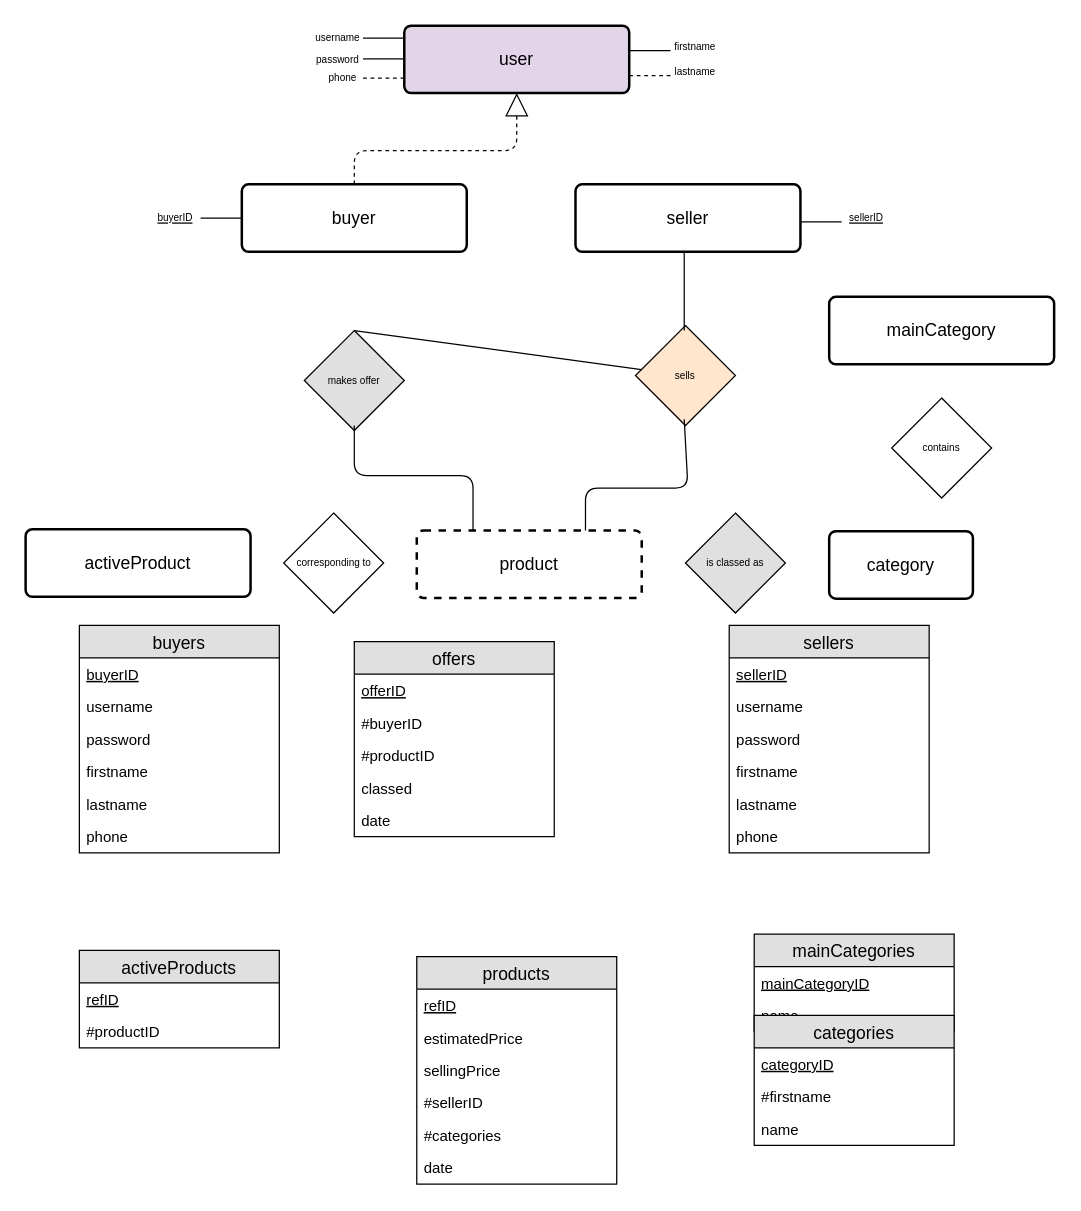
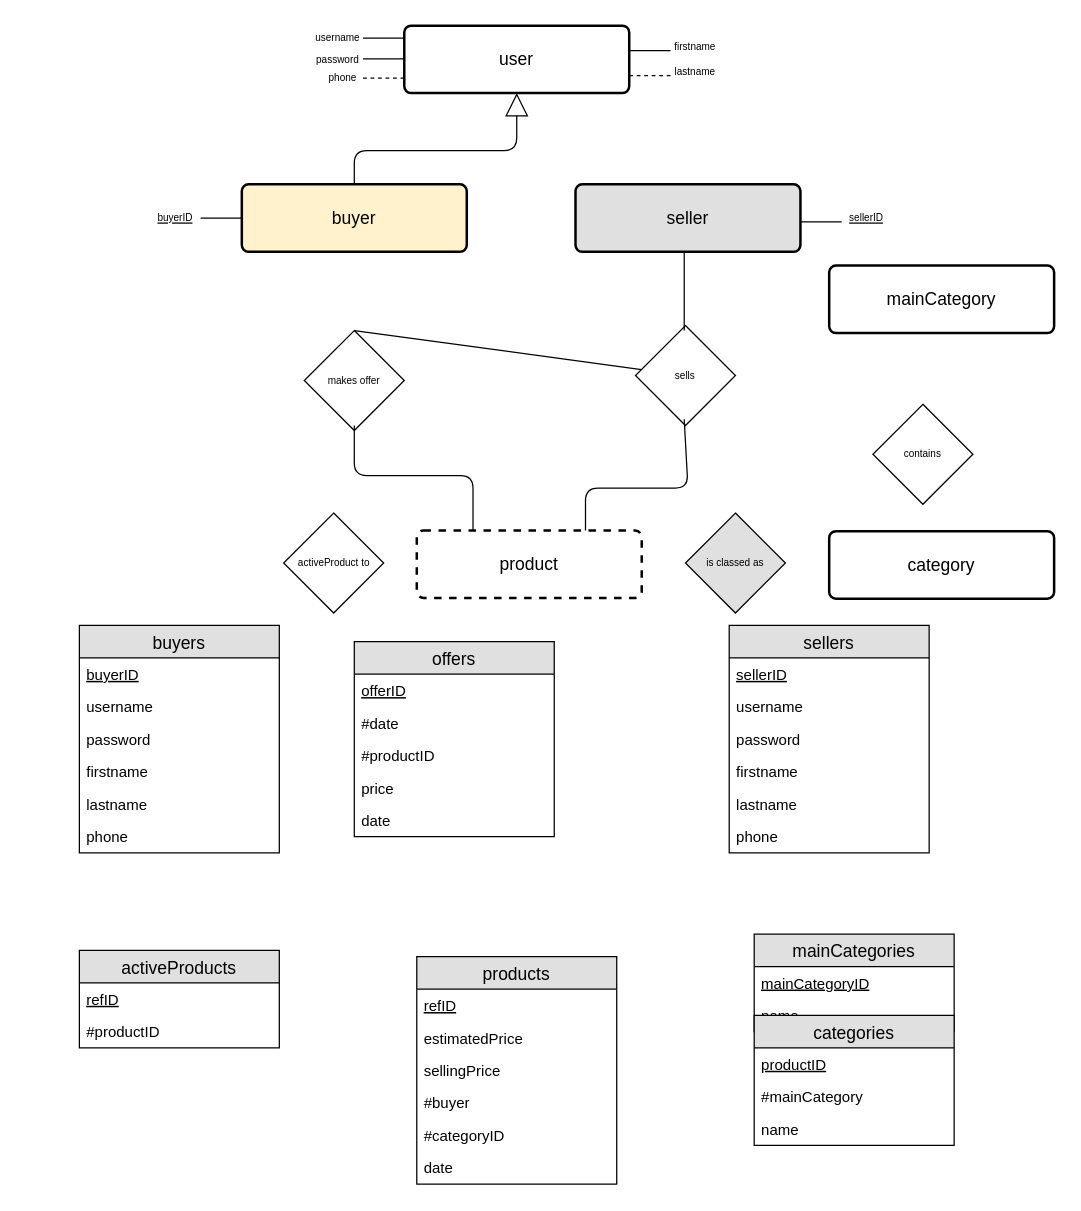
node "user": fillcolor #e1d5e7 -> #ffffff
edge "buyer" -> "user": style dashed -> solid
node "buyer": fillcolor #ffffff -> #fff2cc
node "seller": fillcolor #ffffff -> #e0e0e0
node "mainCategory": moved (942, 331) -> (942, 299)
node "sells": fillcolor #ffe6cc -> #ffffff
node "makes offer": fillcolor #e0e0e0 -> #ffffff
node "contains": moved (942, 448) -> (923, 454)
node "activeProduct": removed
node "corresponding to": label "corresponding to" -> "activeProduct to"
node "category": size 144x68 -> 225x68
node "#buyerID": label "#buyerID" -> "#date"
node "classed": label "classed" -> "price"
node "categoryID": label "categoryID" -> "productID"
node "#firstname": label "#firstname" -> "#mainCategory"
node "#sellerID": label "#sellerID" -> "#buyer"
node "#categories": label "#categories" -> "#categoryID"
